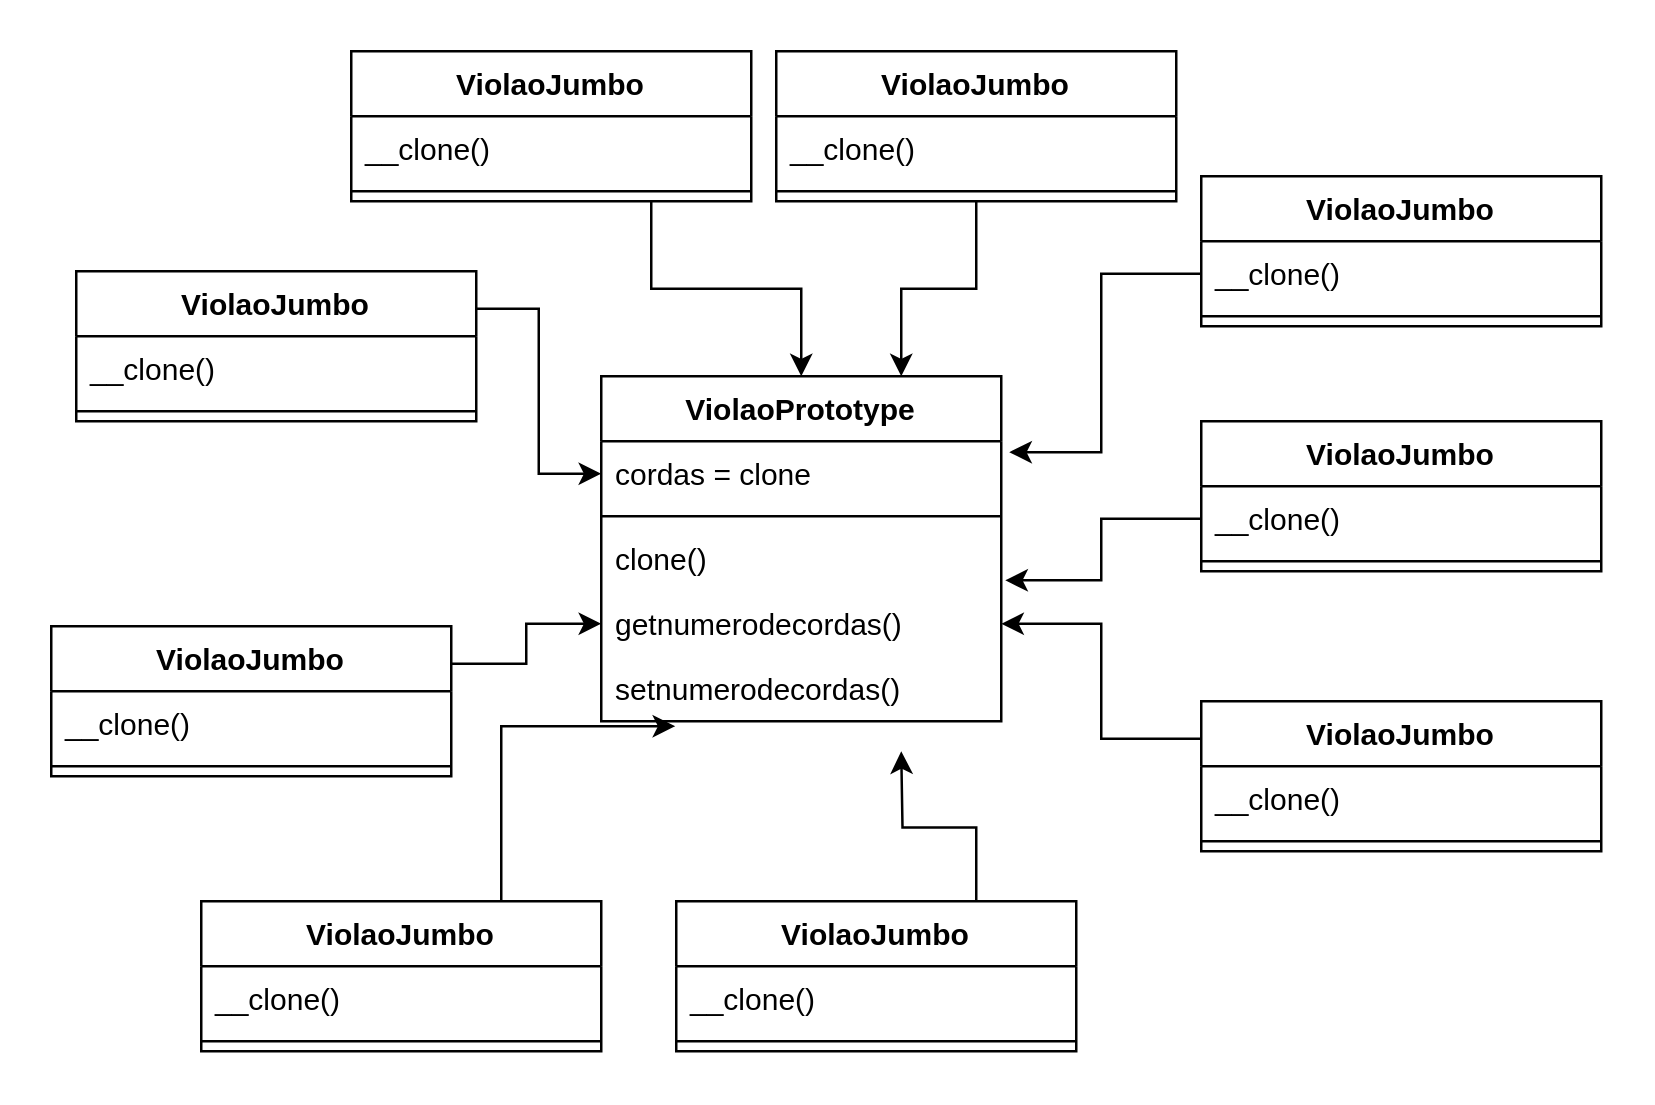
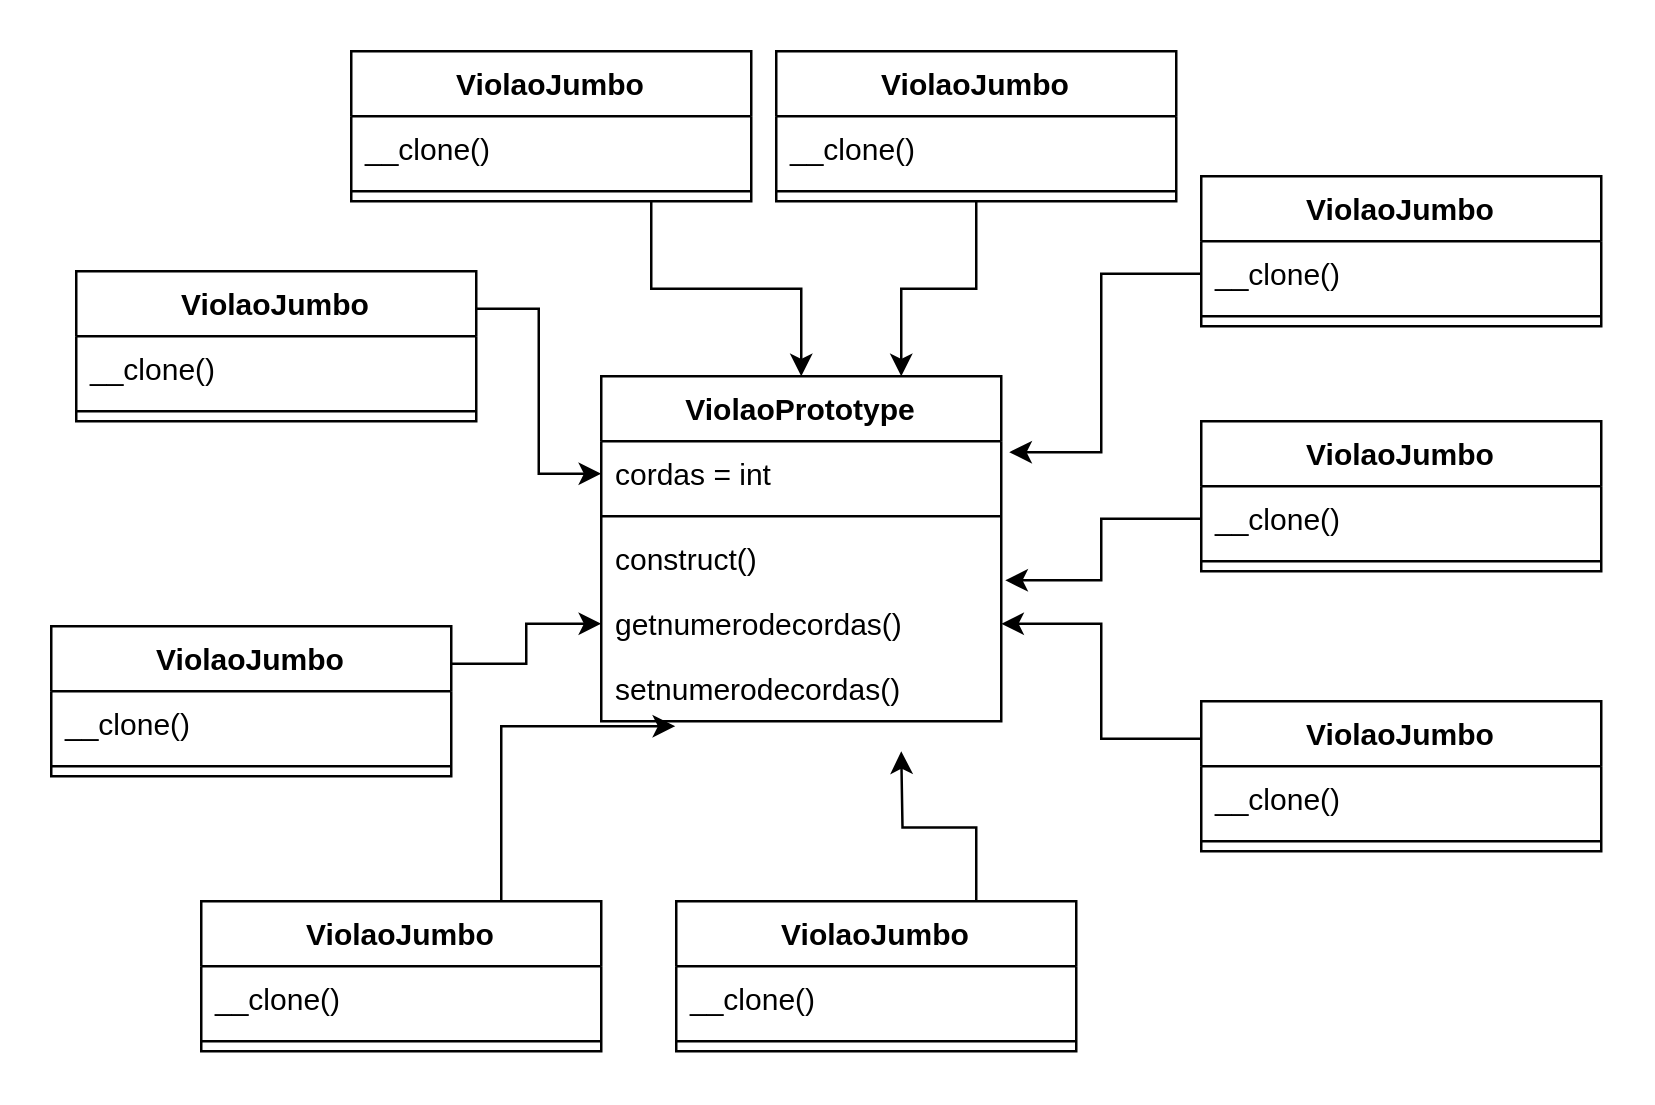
node "cordas = clone": label "cordas = clone" -> "cordas = int"
node "clone()": label "clone()" -> "construct()"
